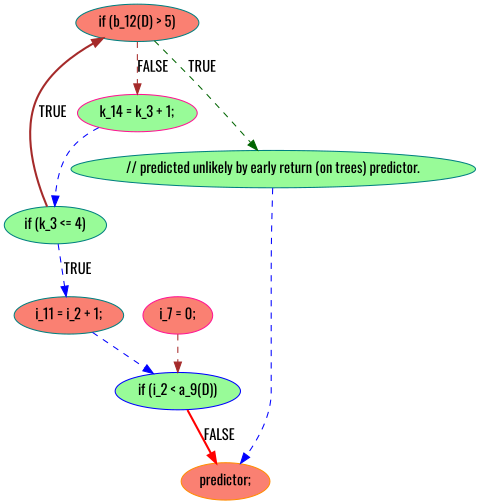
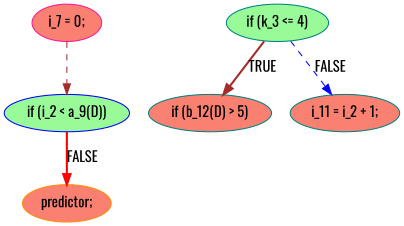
node "k_14 = k_3 + 1;": removed
node "// predicted unlikely by early return (on trees) predictor.": removed
edge "if (k_3 <= 4)" -> "i_11 = i_2 + 1;": label "TRUE" -> "FALSE"
edge "i_11 = i_2 + 1;" -> "if (i_2 < a_9(D))": removed
